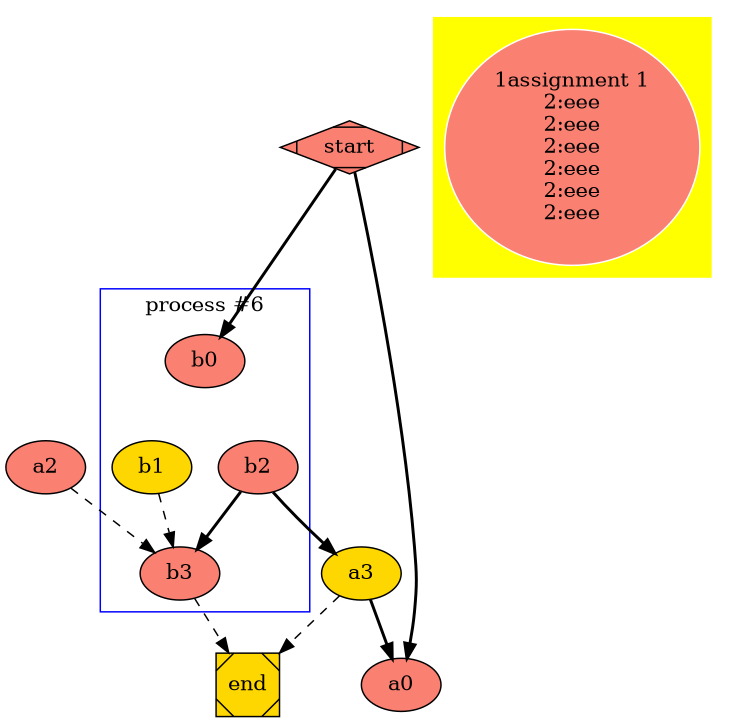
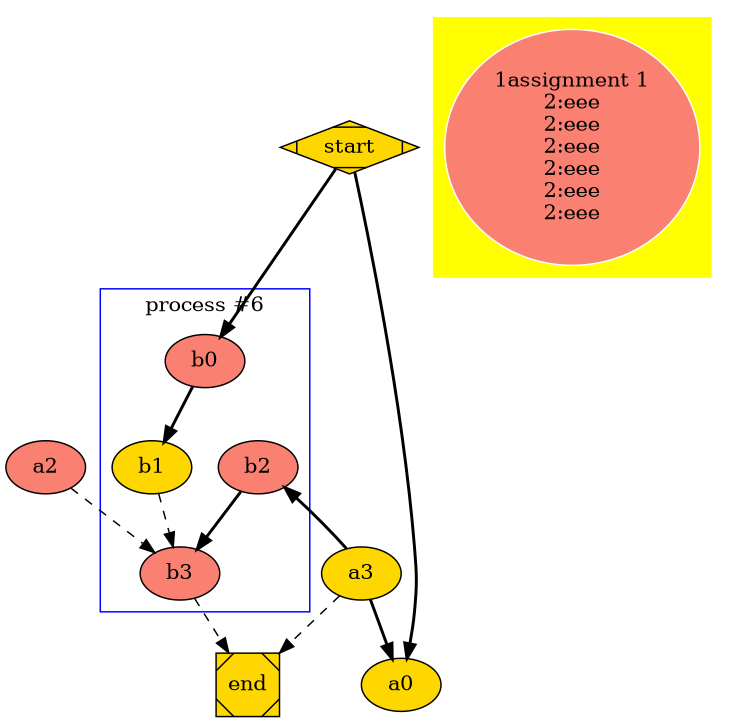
node "start": fillcolor salmon -> gold
edge "b0" -> "b1": added
edge "b2" -> "a3": reversed
node "a0": fillcolor salmon -> gold
